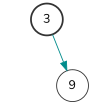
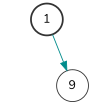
node "3": label "3" -> "1"
